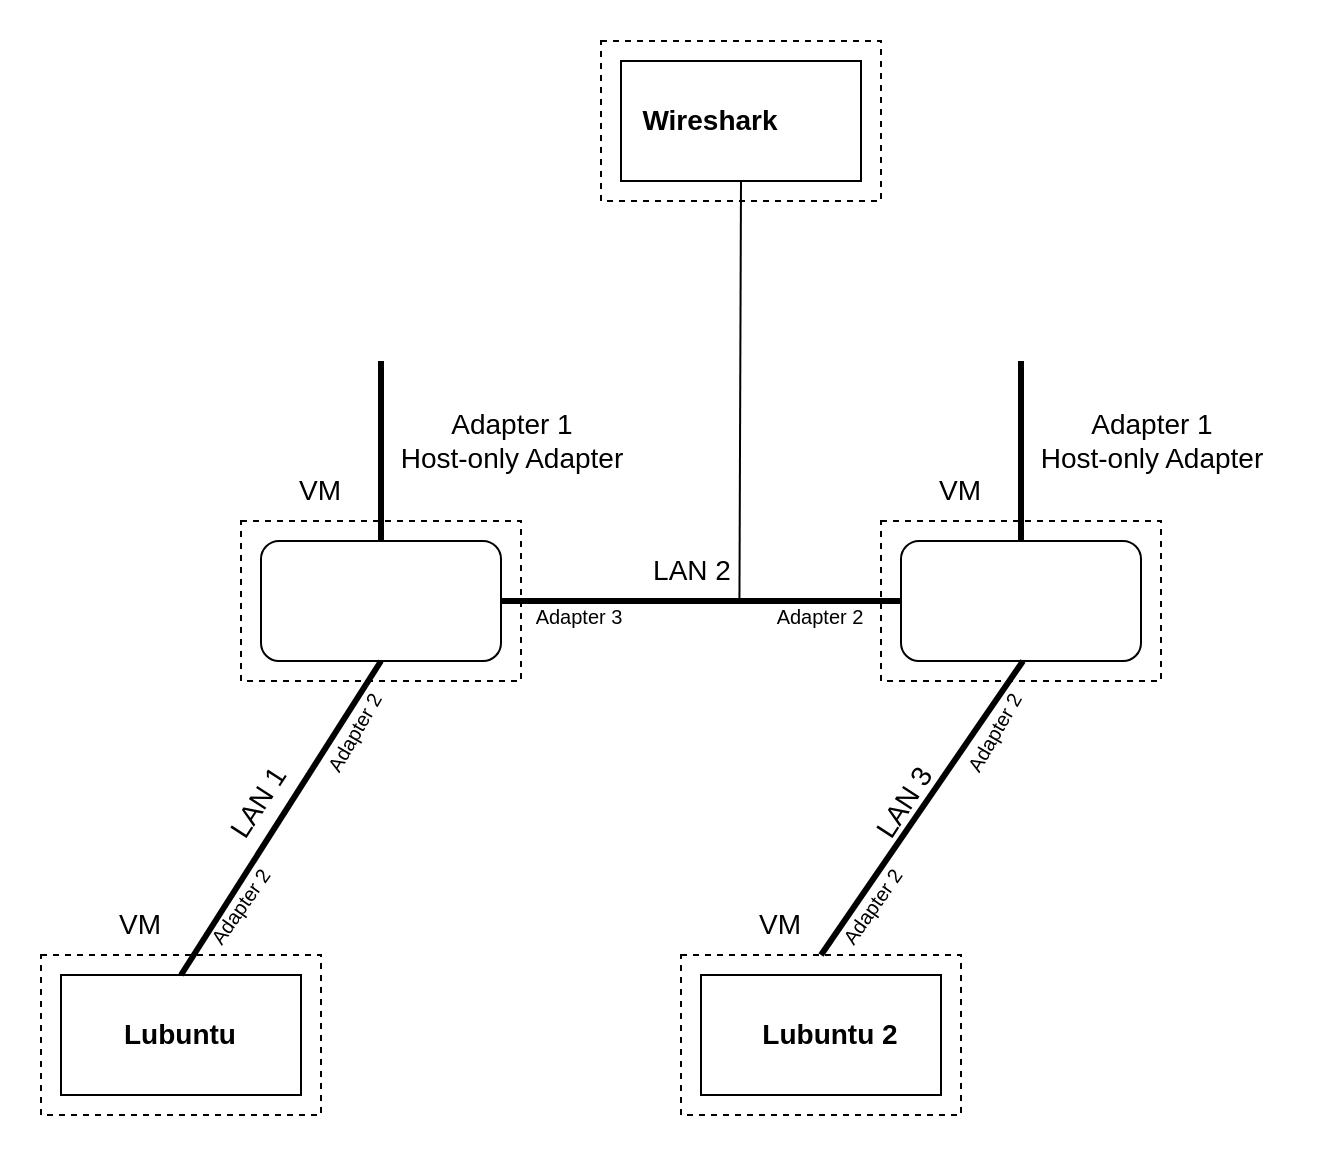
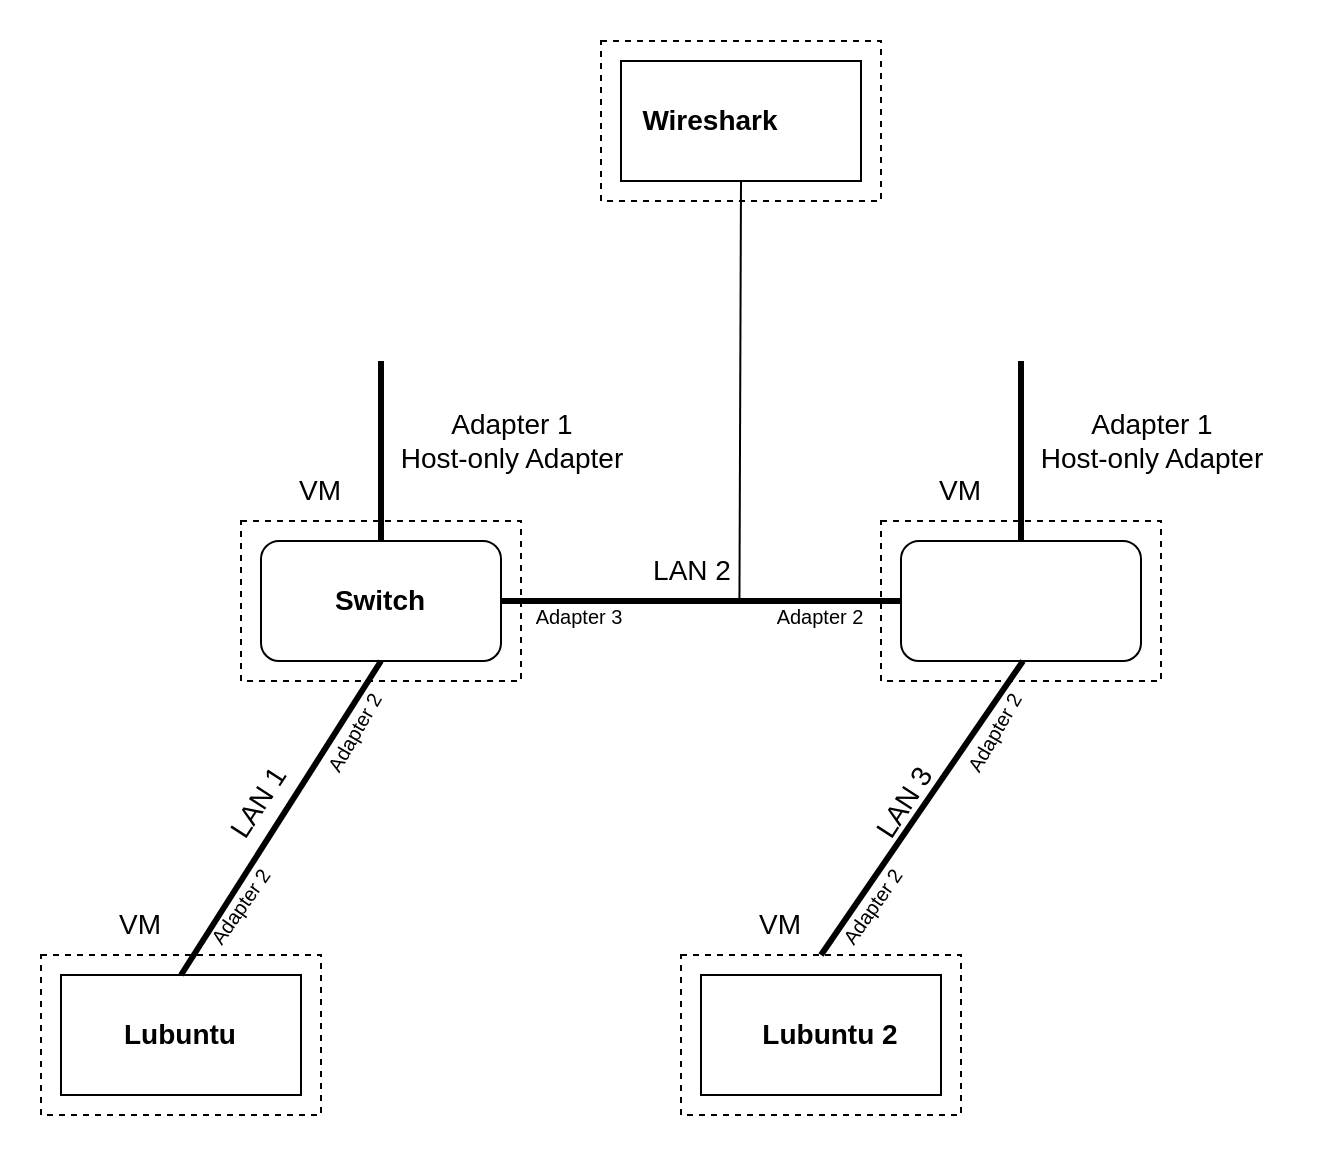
node "Switch": added
